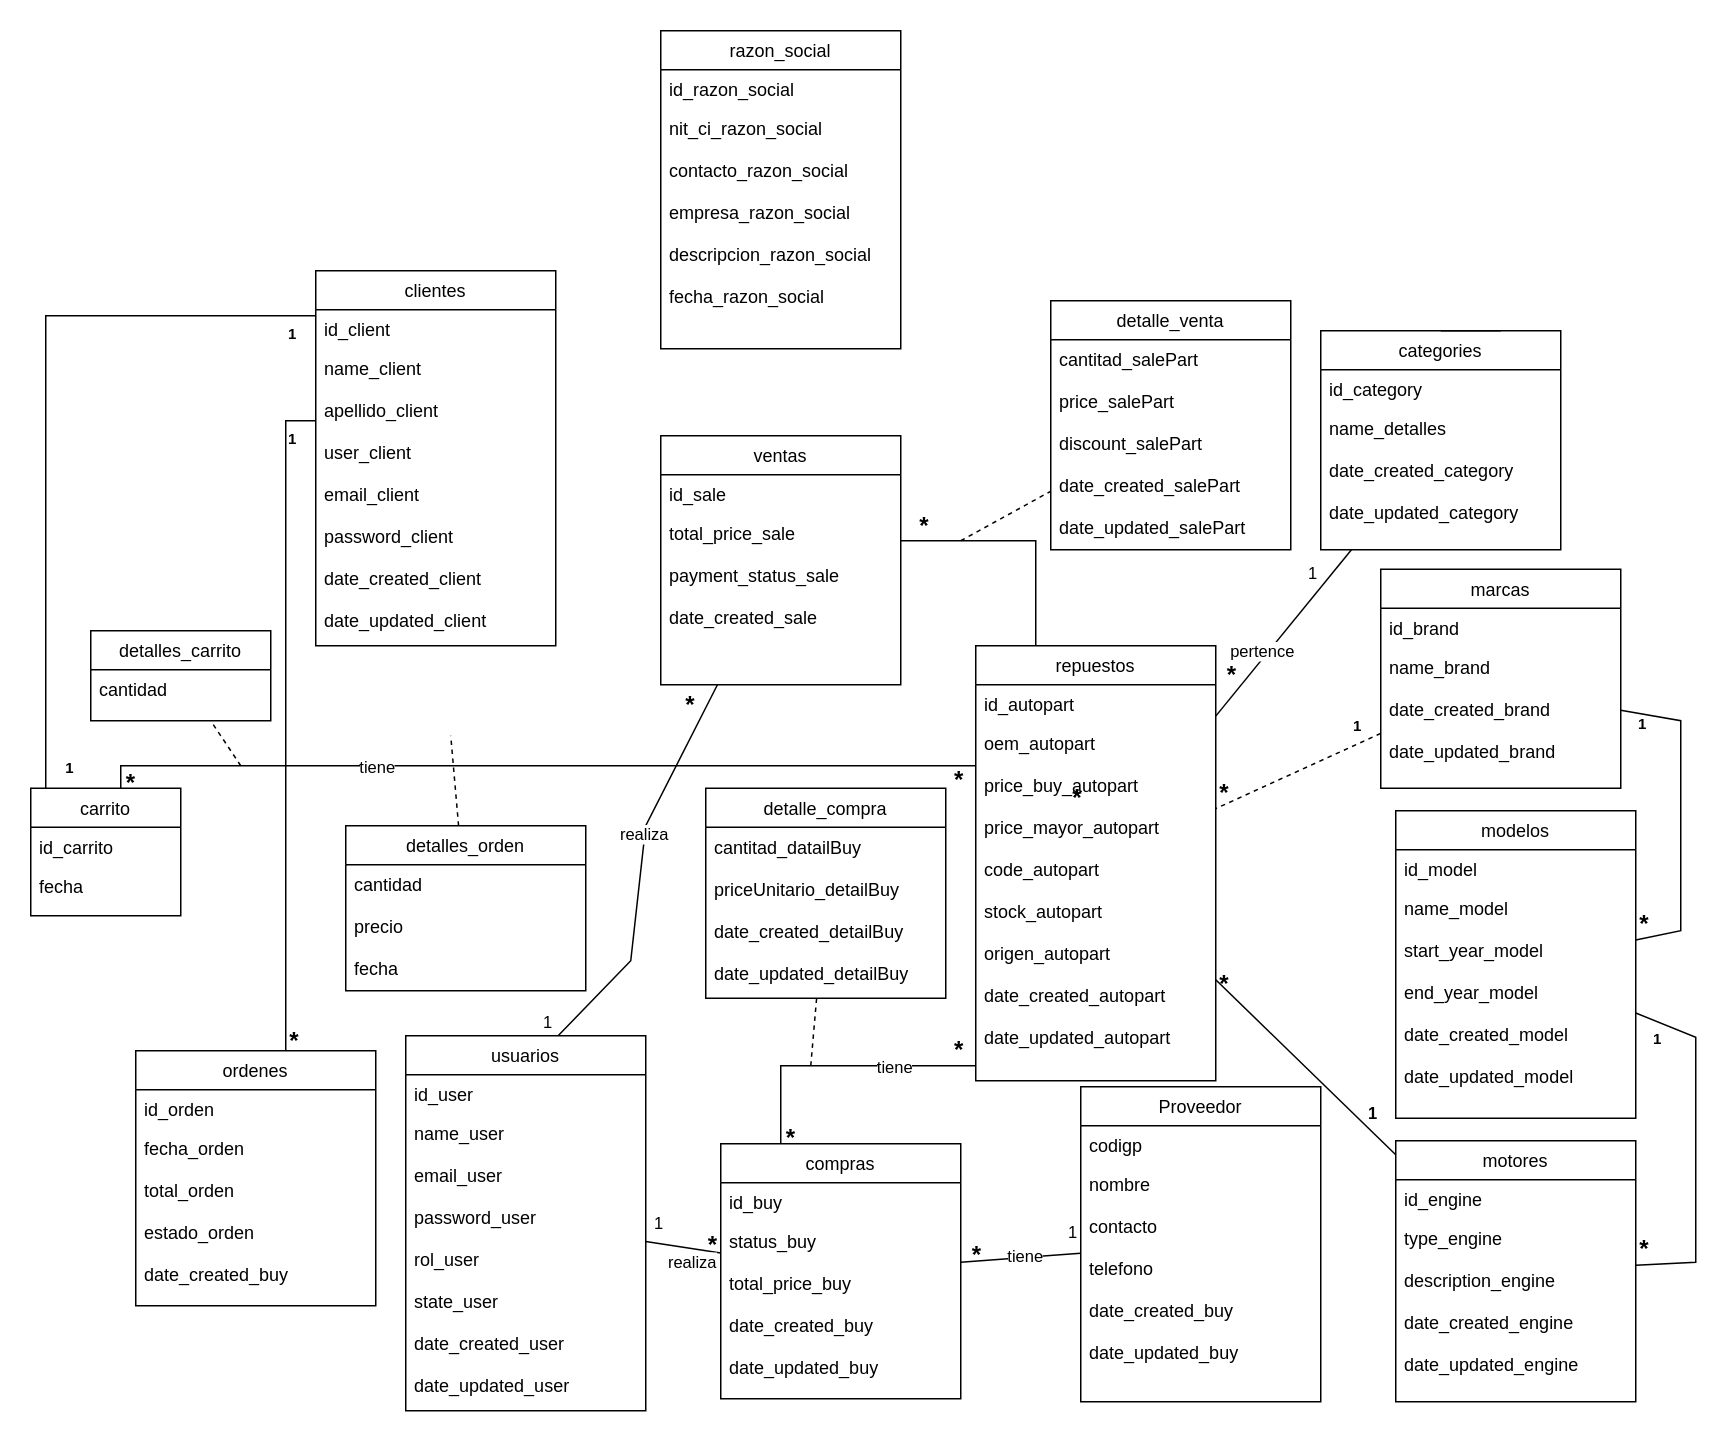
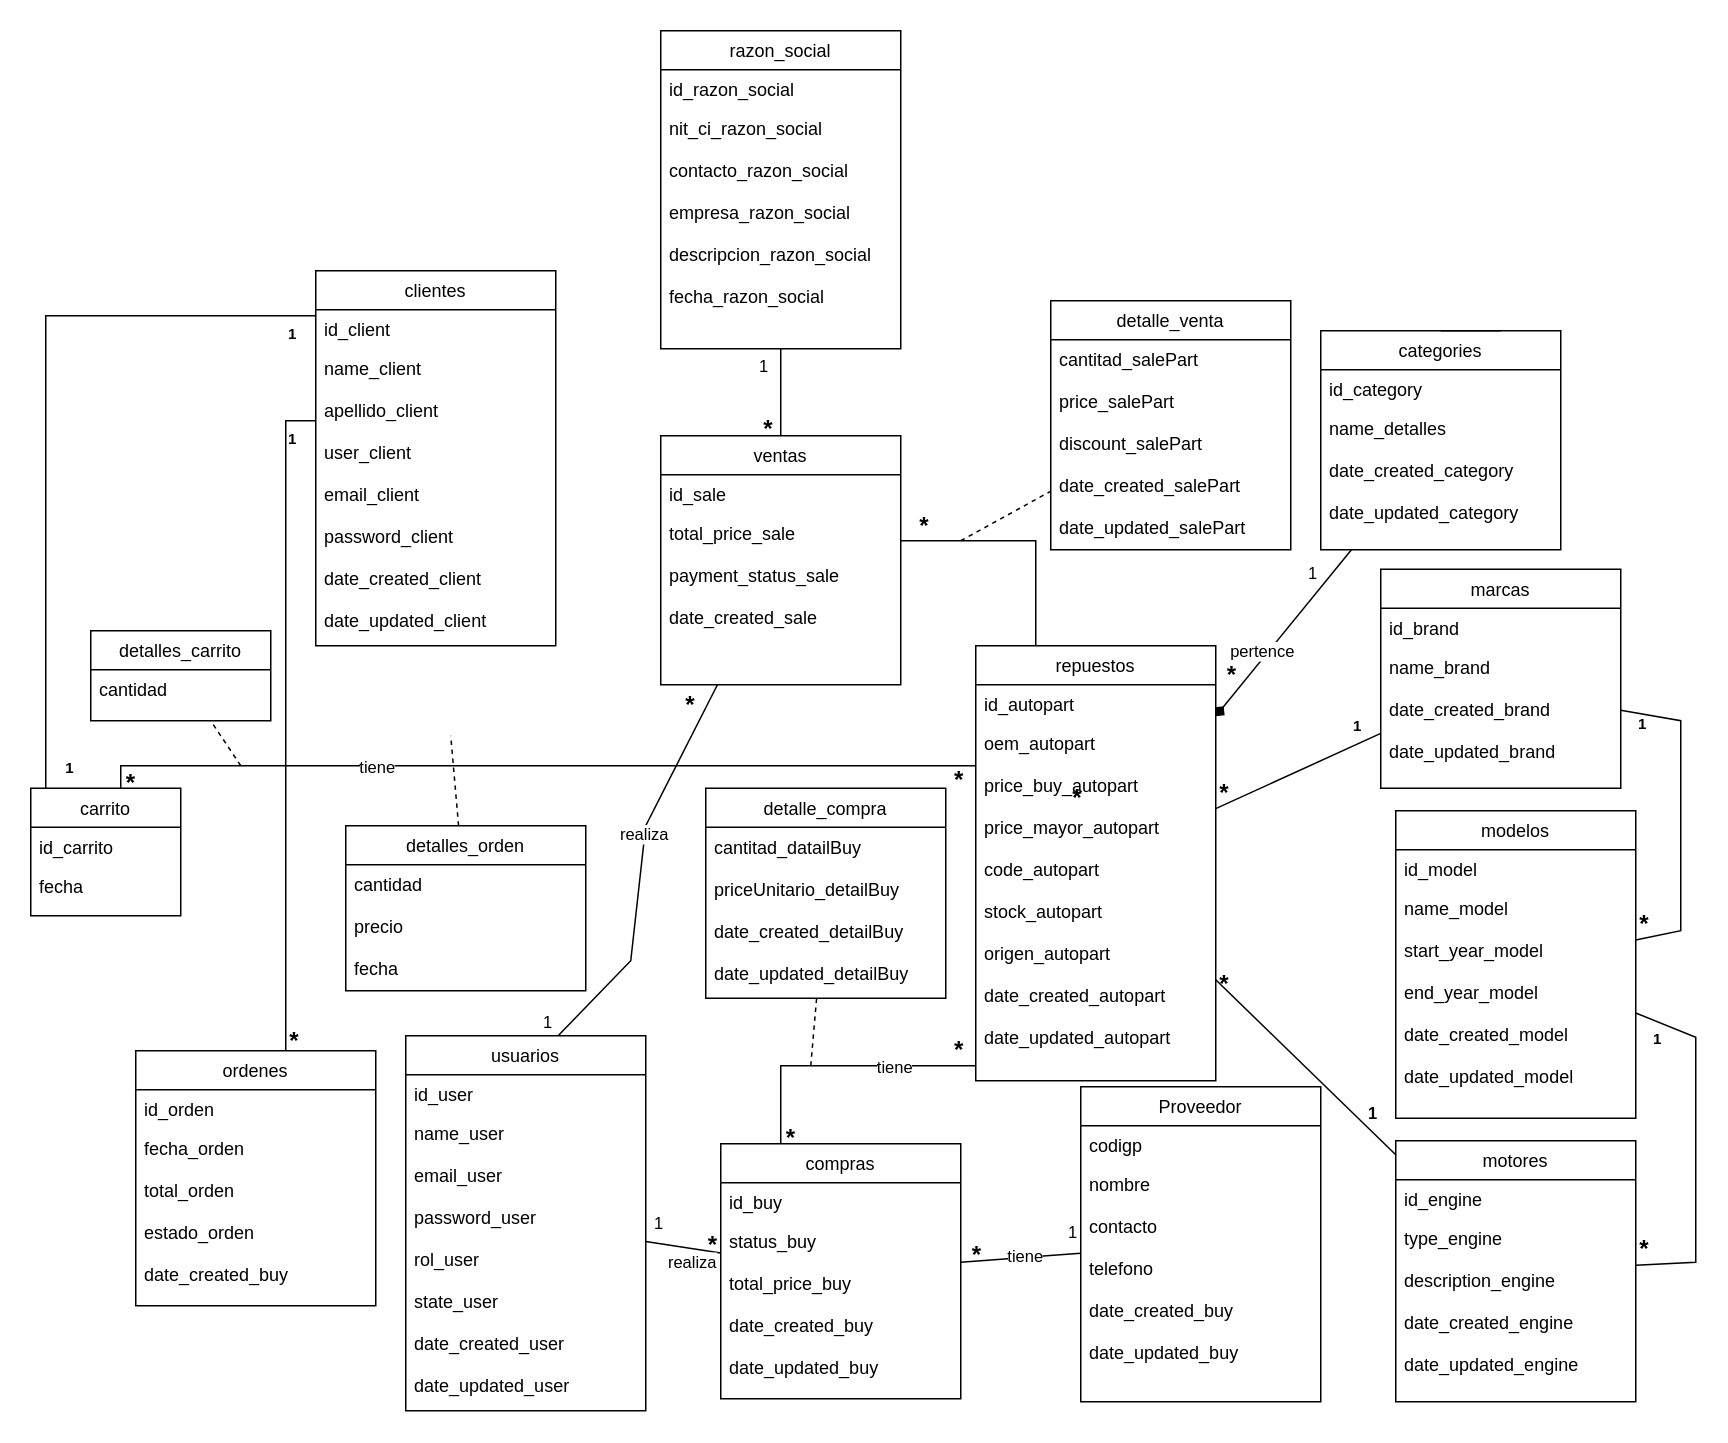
edge "razon_social" -- "ventas": added, labels "1", "*"
edge "categories" -- "repuestos": arrowhead none -> diamond
edge "marcas" -- "repuestos": style dashed -> solid
